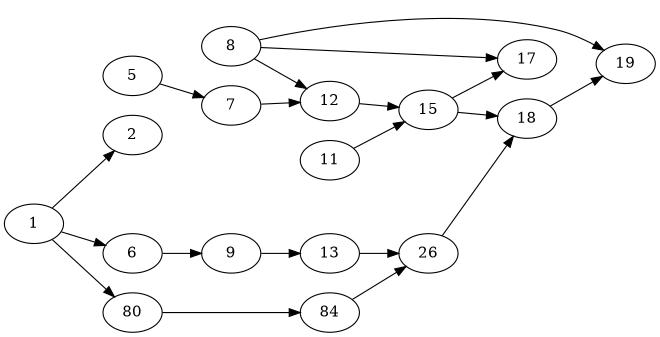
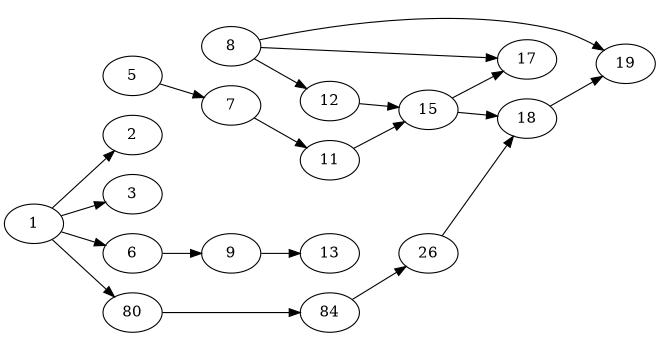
edge "7" -> "12": now "7" -> "11"
node "3": added
edge "13" -> "26": removed
